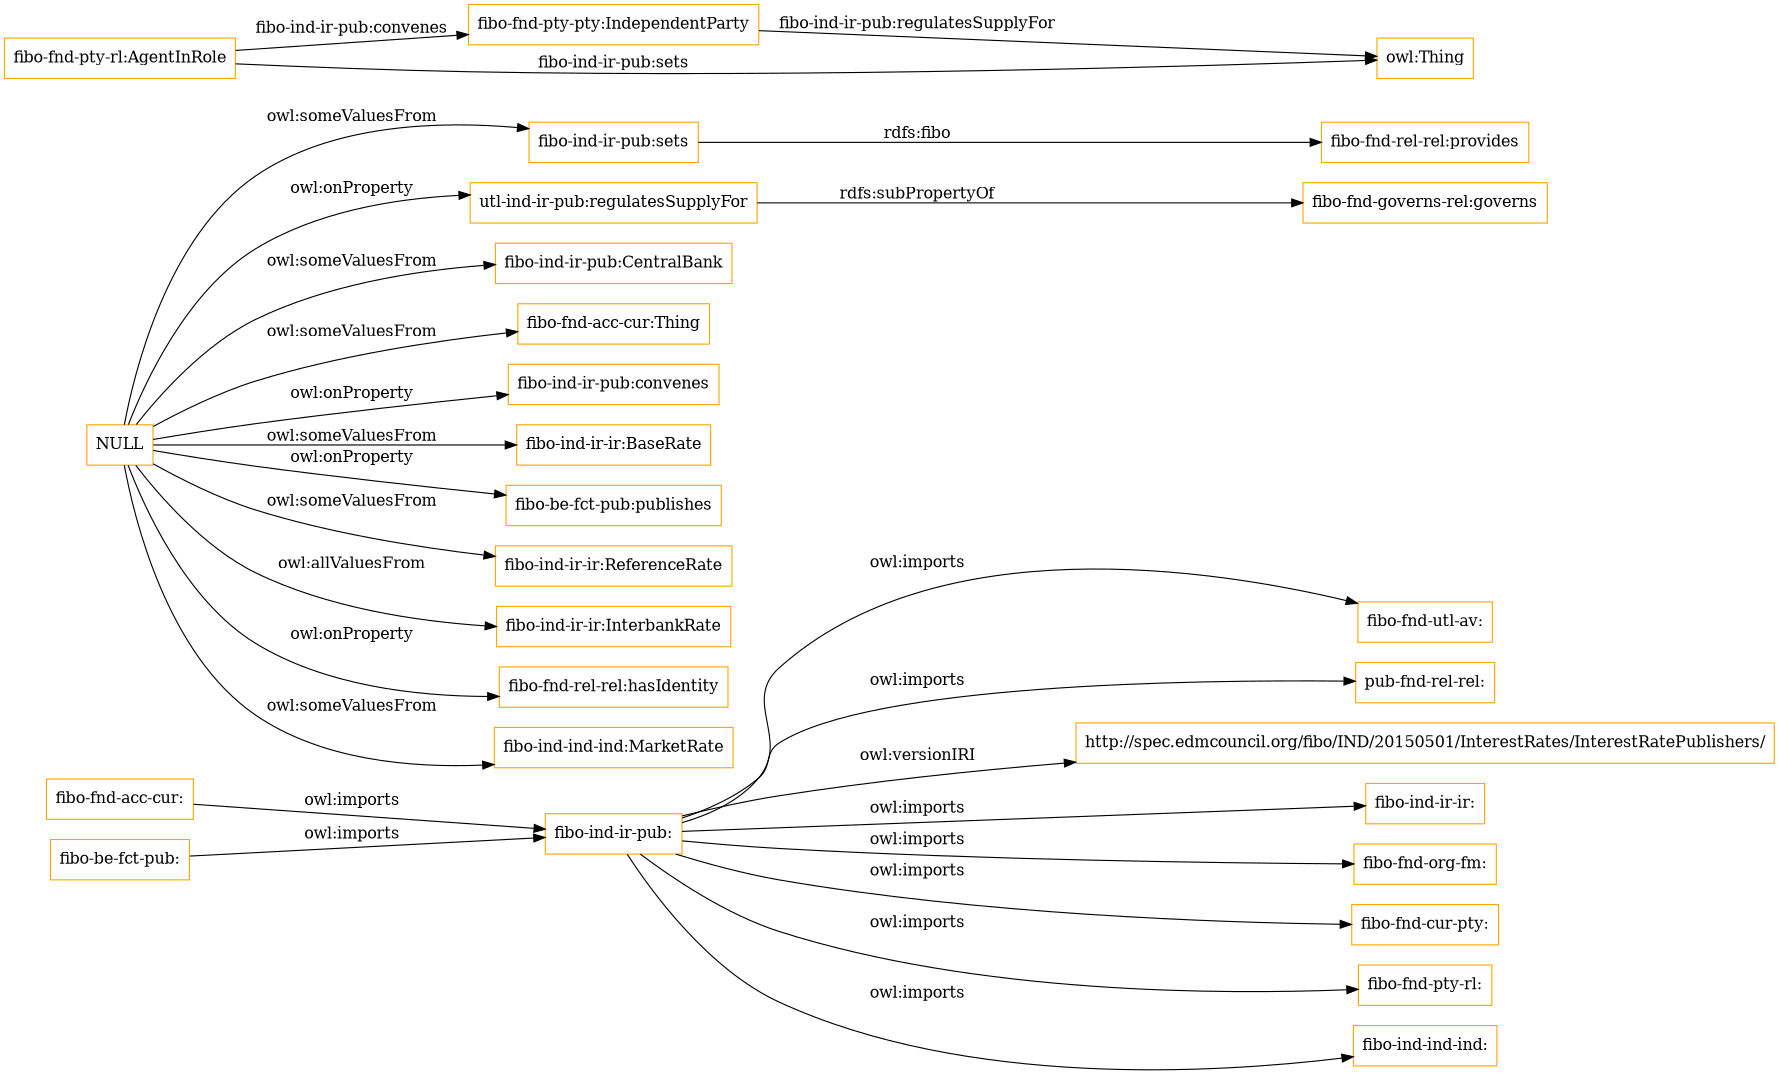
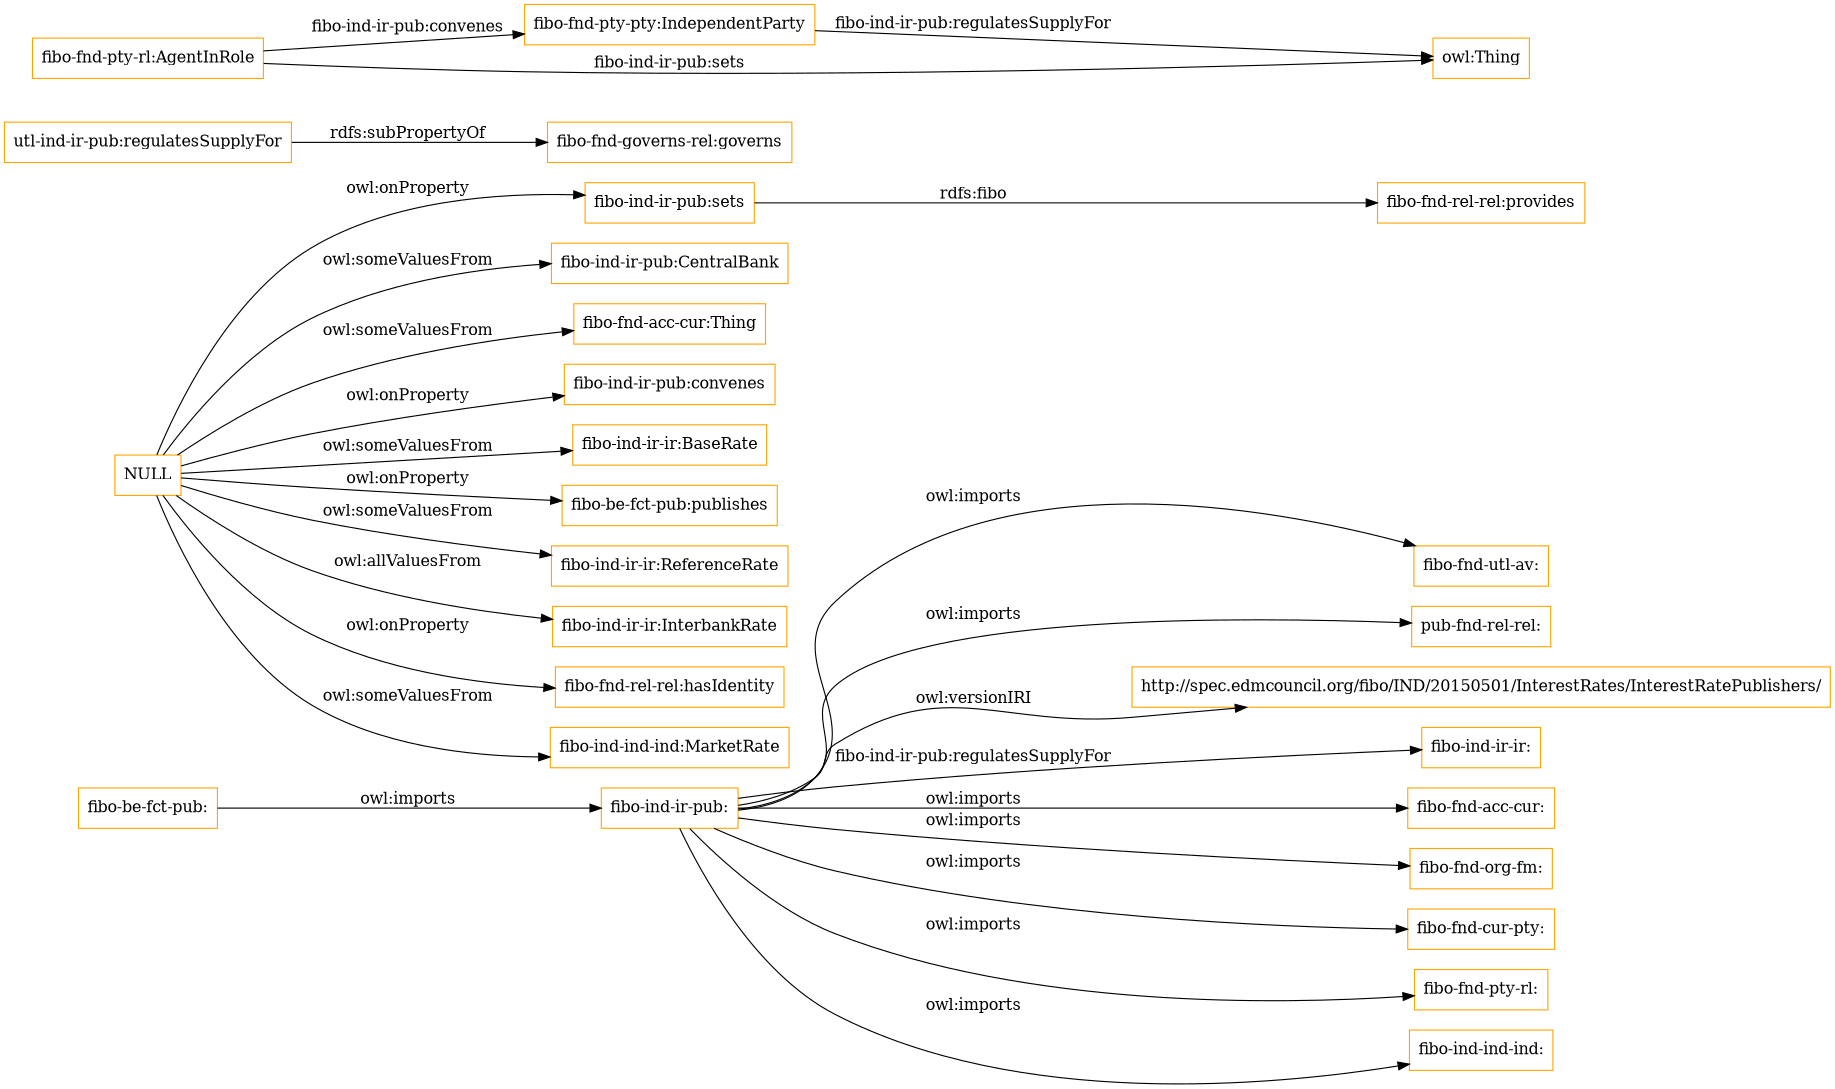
edge "NULL" -> "fibo-ind-ir-pub:sets": label "owl:someValuesFrom" -> "owl:onProperty"
edge "NULL" -> "utl-ind-ir-pub:regulatesSupplyFor": removed, label "owl:onProperty"
edge "fibo-ind-ir-pub:" -> "fibo-ind-ir-ir:": label "owl:imports" -> "fibo-ind-ir-pub:regulatesSupplyFor"
edge "fibo-fnd-acc-cur:" -> "fibo-ind-ir-pub:": reversed
